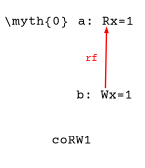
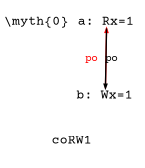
edge "a: Rx=1" -> "b: Wx=1": added, label "po"
edge "b: Wx=1" -> "a: Rx=1": label "rf" -> "po"
